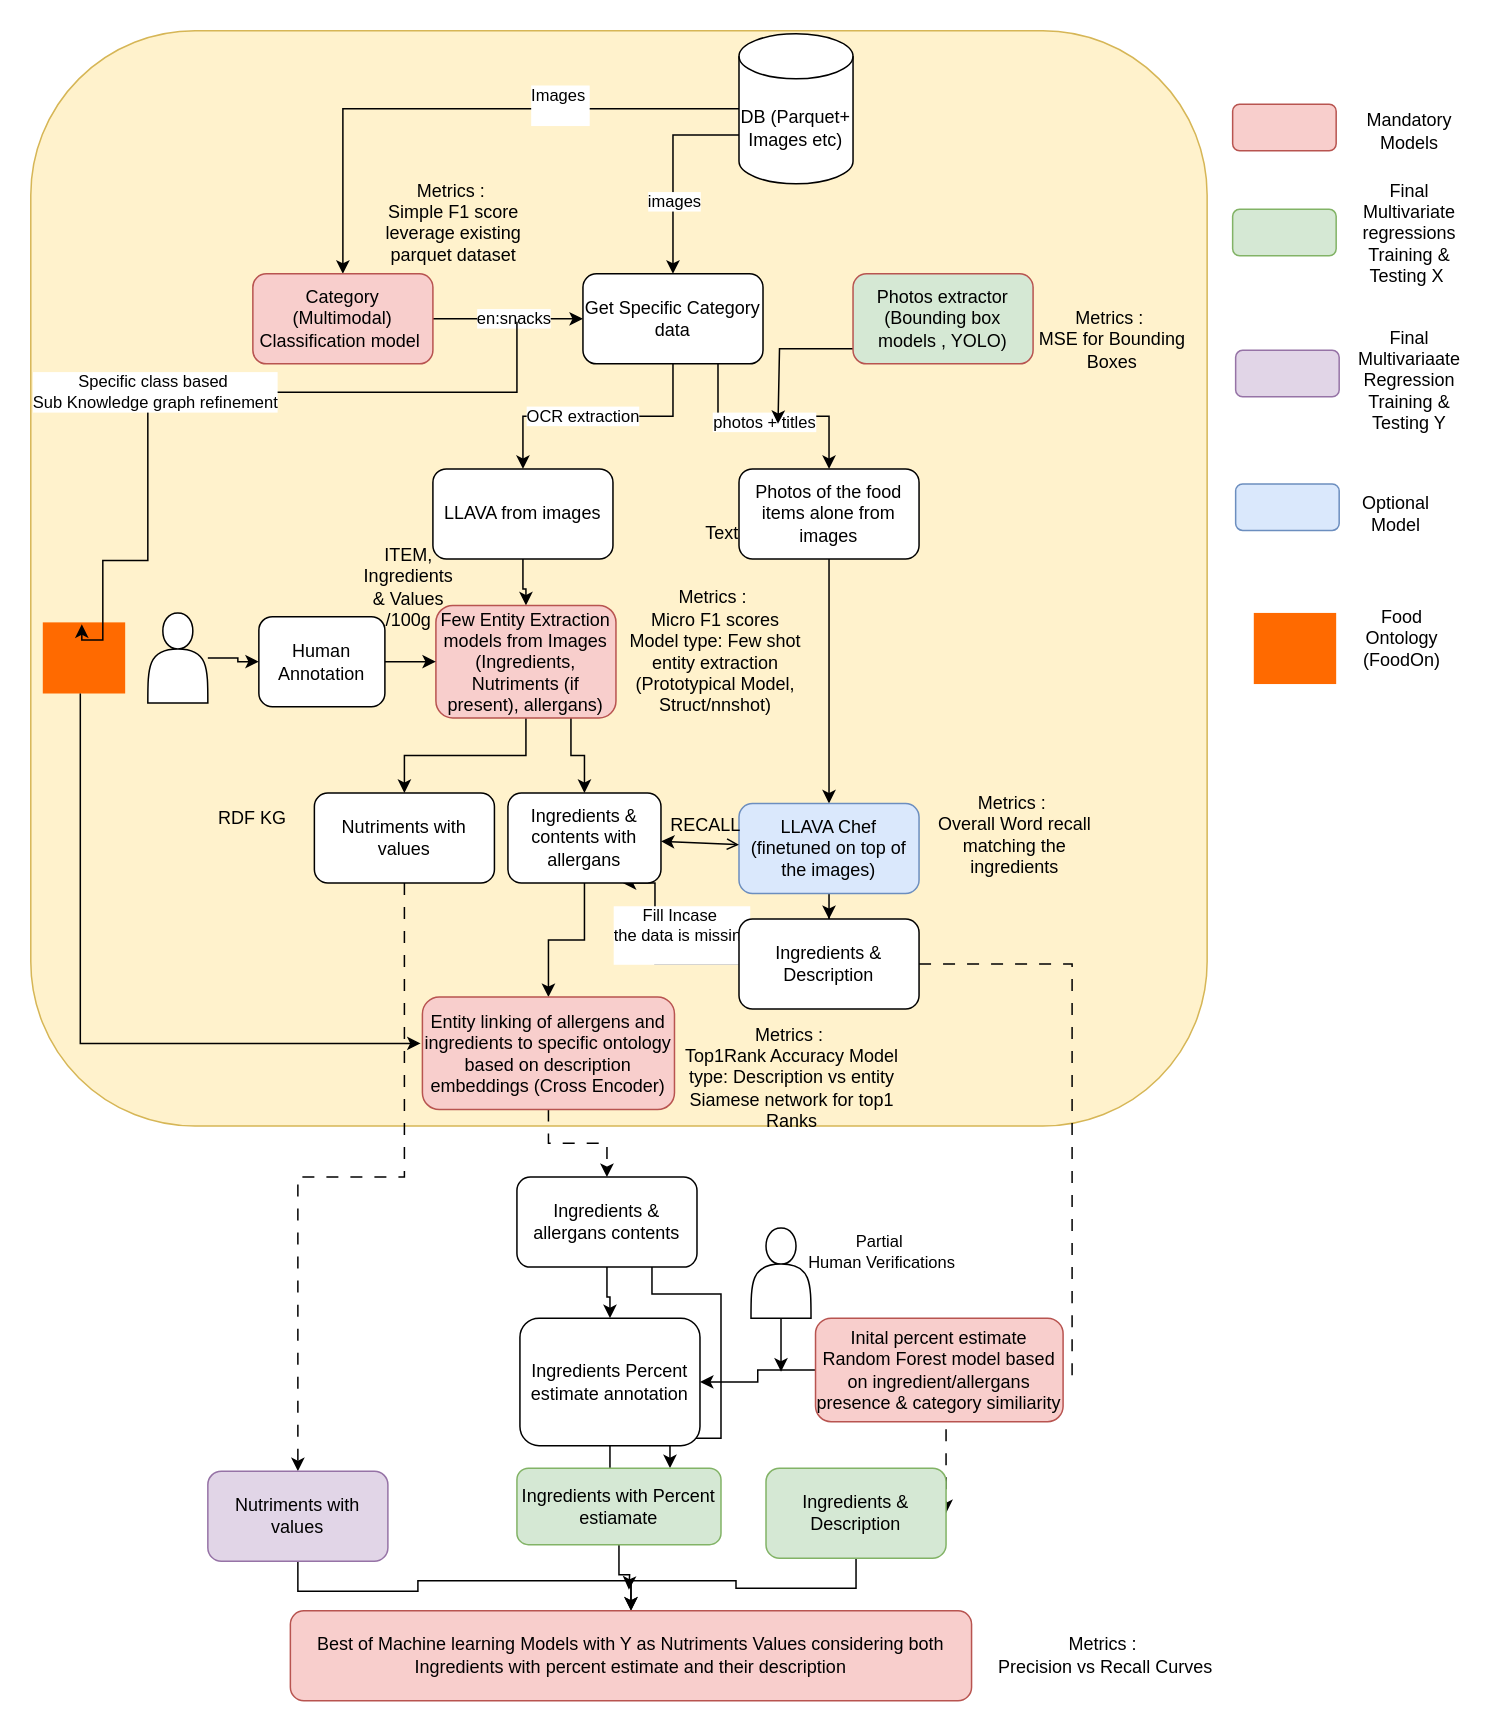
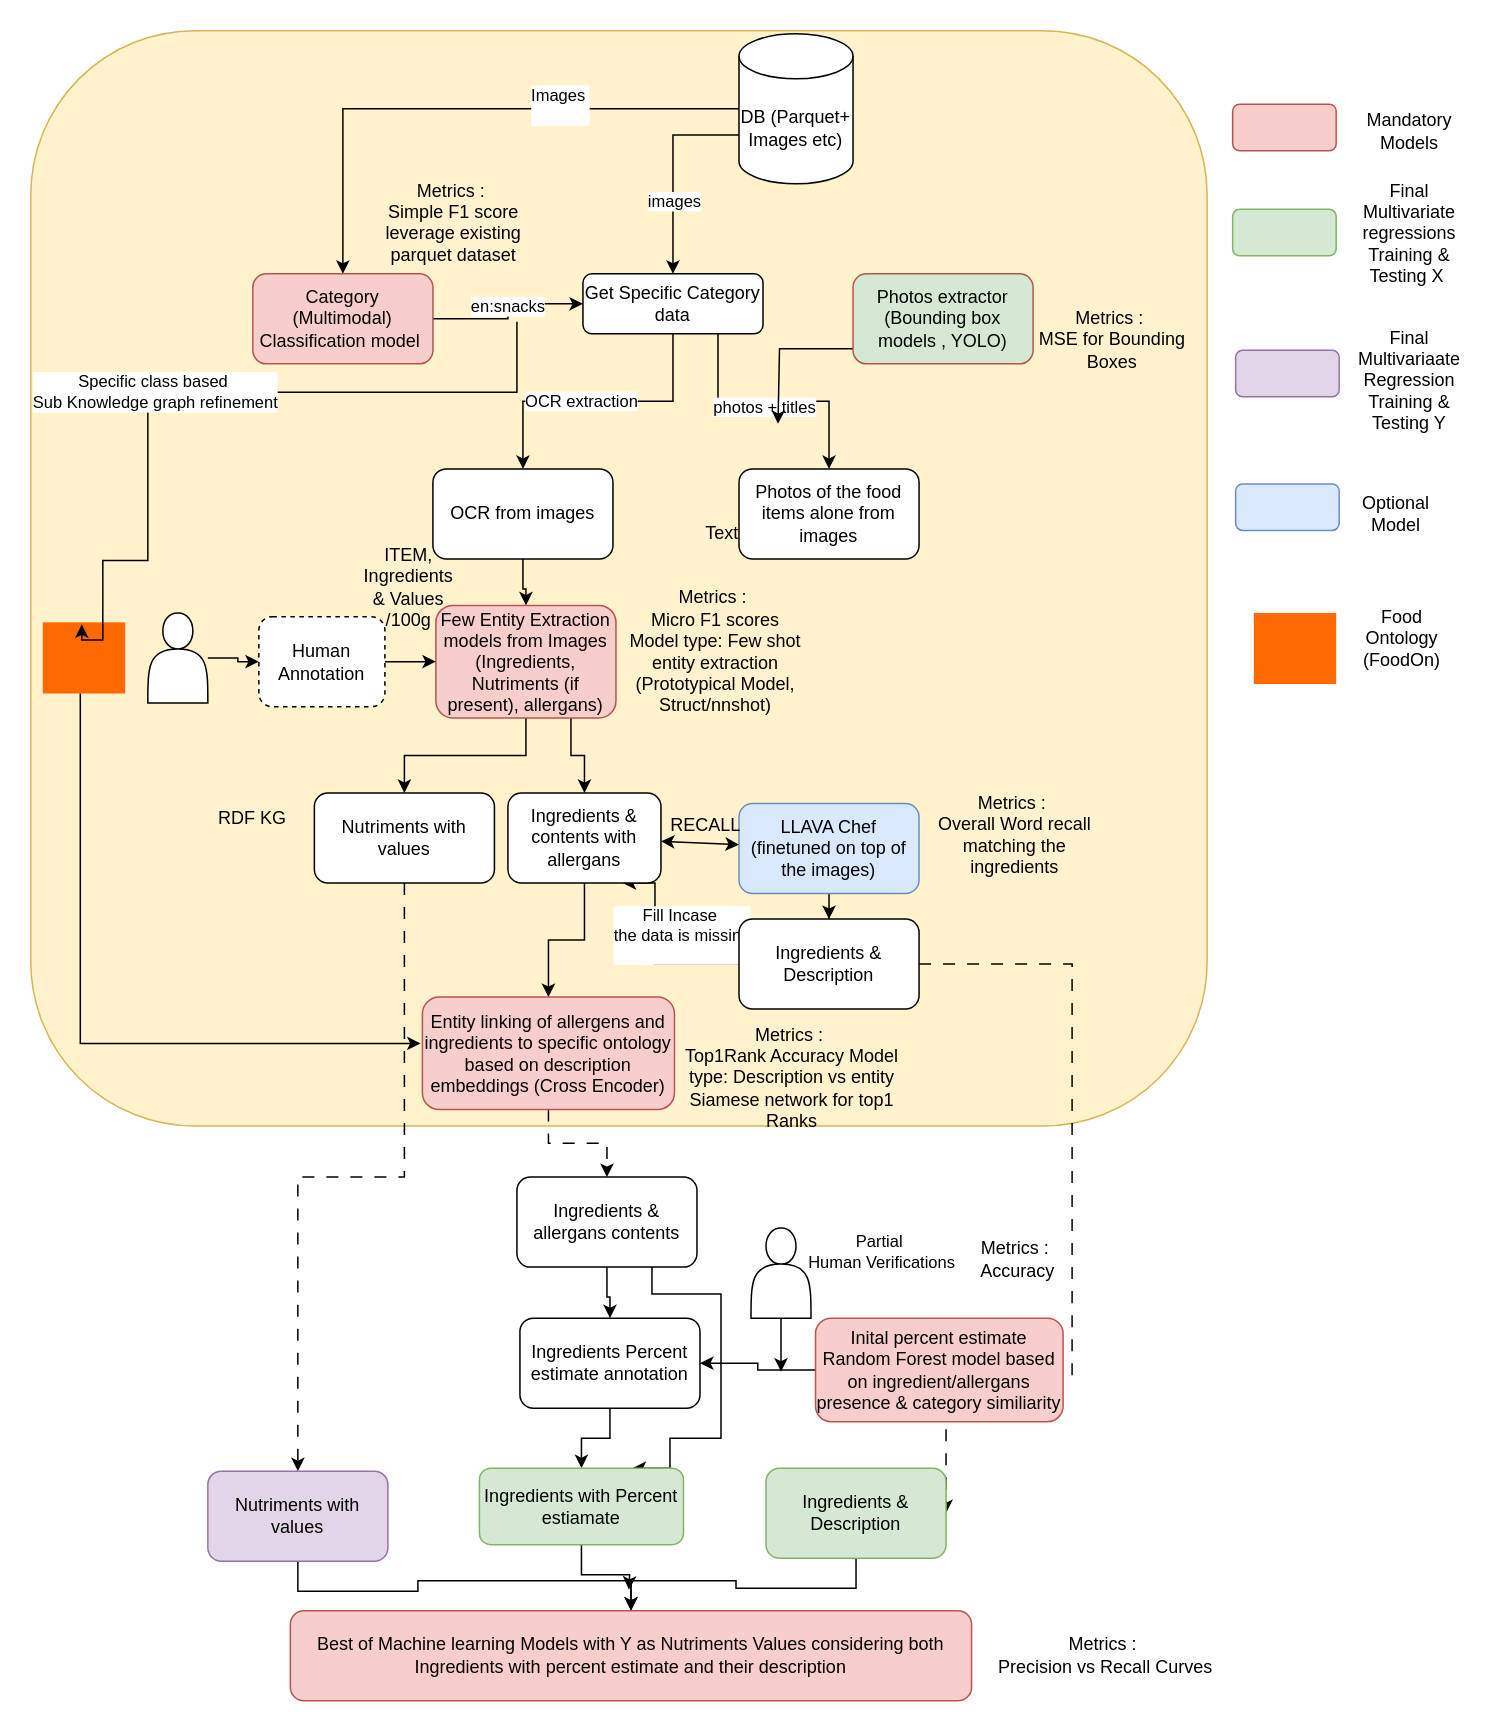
node "Get Specific Category data": size 180x90 -> 180x60
node "LLAVA from images": label "LLAVA from images" -> "OCR from images"
node "Human Annotation": style solid -> dashed
edge "Photos of the food items alone from images" -> "LLAVA Chef (finetuned on top of the images)": removed
edge "Ingredients & contents with allergans" -- "LLAVA Chef (finetuned on top of the images)": arrowhead open -> classic
node "Metrics : Accuracy": added
node "Ingredients Percent estimate annotation": size 180x128 -> 180x90
node "Ingredients with Percent estiamate": moved (619, 1506) -> (581, 1506)
